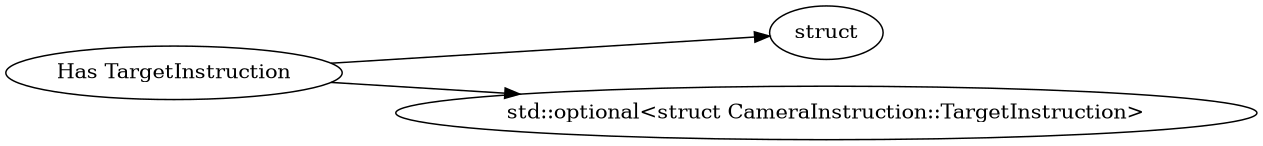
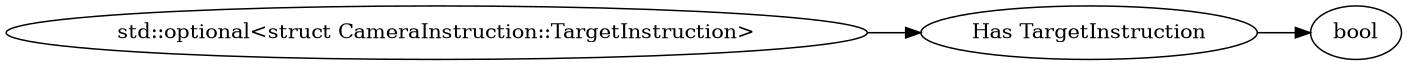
node "struct": label "struct" -> "bool"
edge "Has TargetInstruction" -> "std::optional<struct CameraInstruction::TargetInstruction>": reversed
